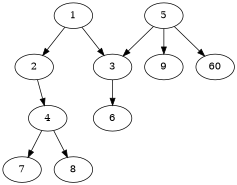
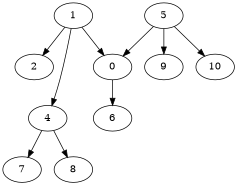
node "3": label "3" -> "0"
node "60": label "60" -> "10"
edge "2" -> "4": now "1" -> "4"
